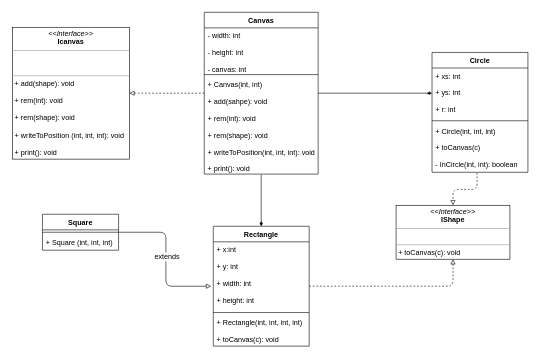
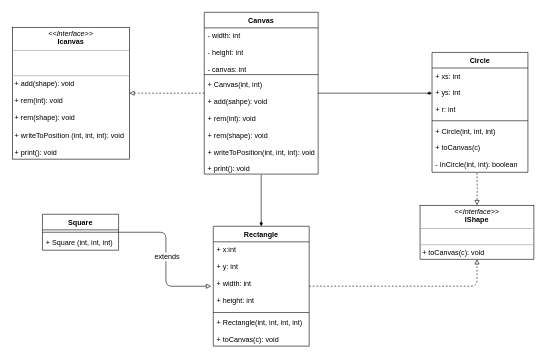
node "<<Interface>> IShape + toCanvas(c): void": moved (453, 233) -> (477, 233)
